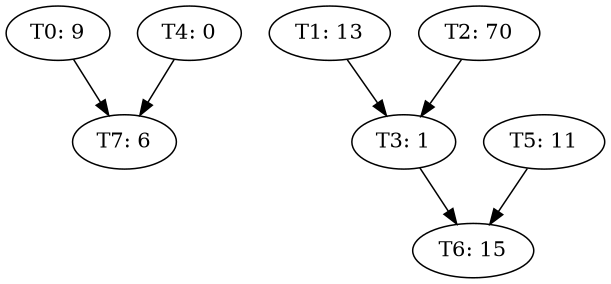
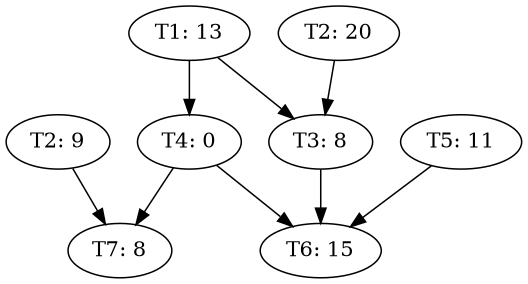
node "T0: 9": label "T0: 9" -> "T2: 9"
node "T2: 70": label "T2: 70" -> "T2: 20"
edge "T1: 13" -> "T4: 0": added
node "T7: 6": label "T7: 6" -> "T7: 8"
node "T3: 1": label "T3: 1" -> "T3: 8"
edge "T4: 0" -> "T6: 15": added
